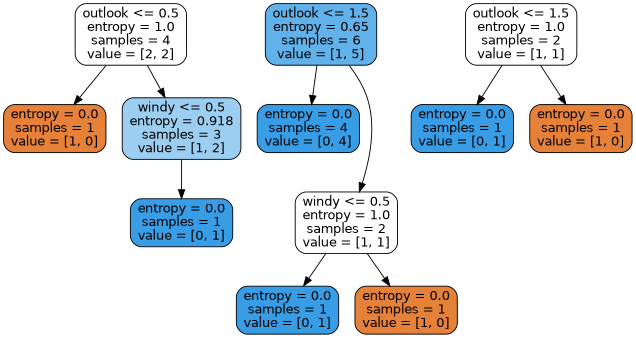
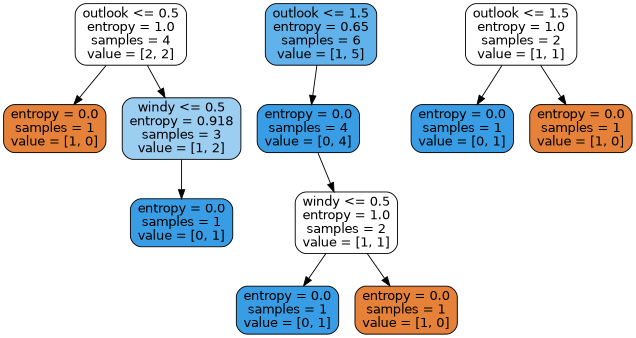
edge "outlook <= 1.5 entropy = 0.65 samples = 6 value = [1, 5]" -> "windy <= 0.5 entropy = 1.0 samples = 2 value = [1, 1]": now "entropy = 0.0 samples = 4 value = [0, 4]" -> "windy <= 0.5 entropy = 1.0 samples = 2 value = [1, 1]"
